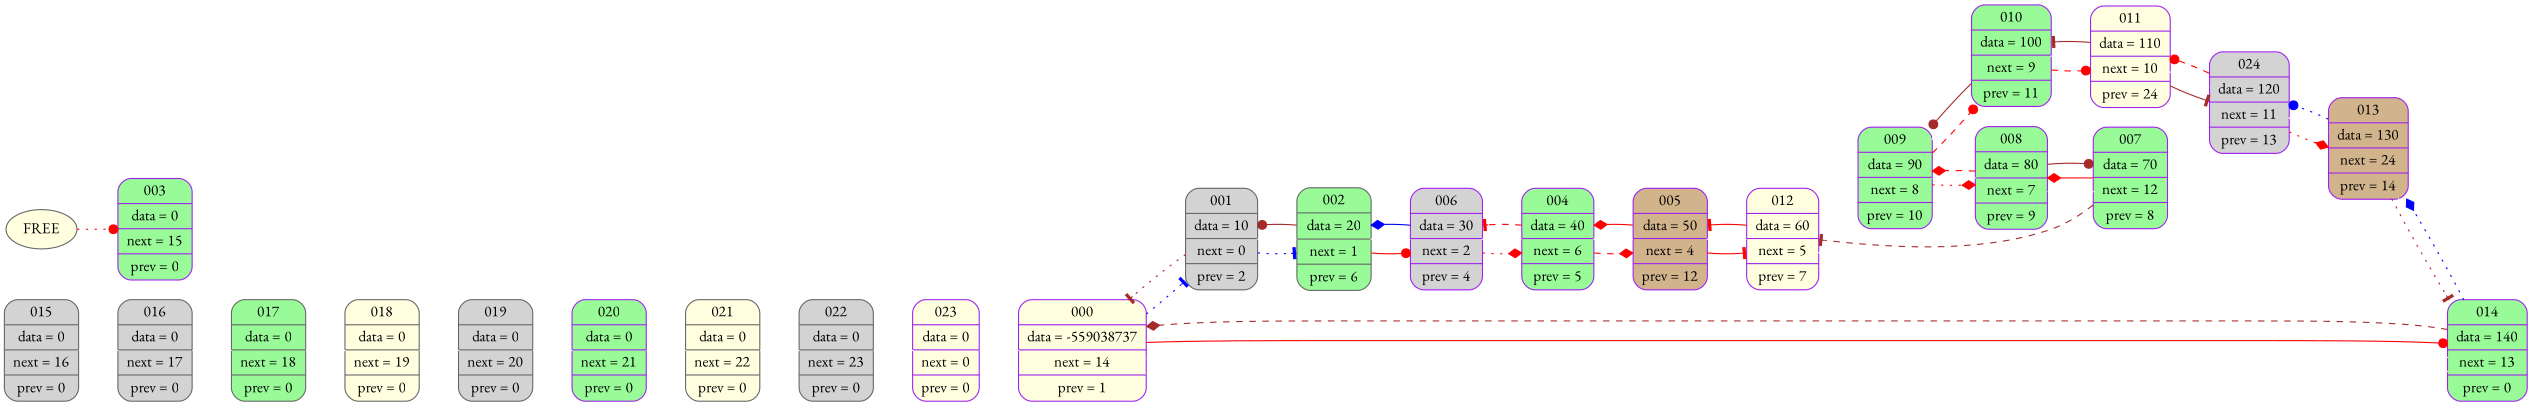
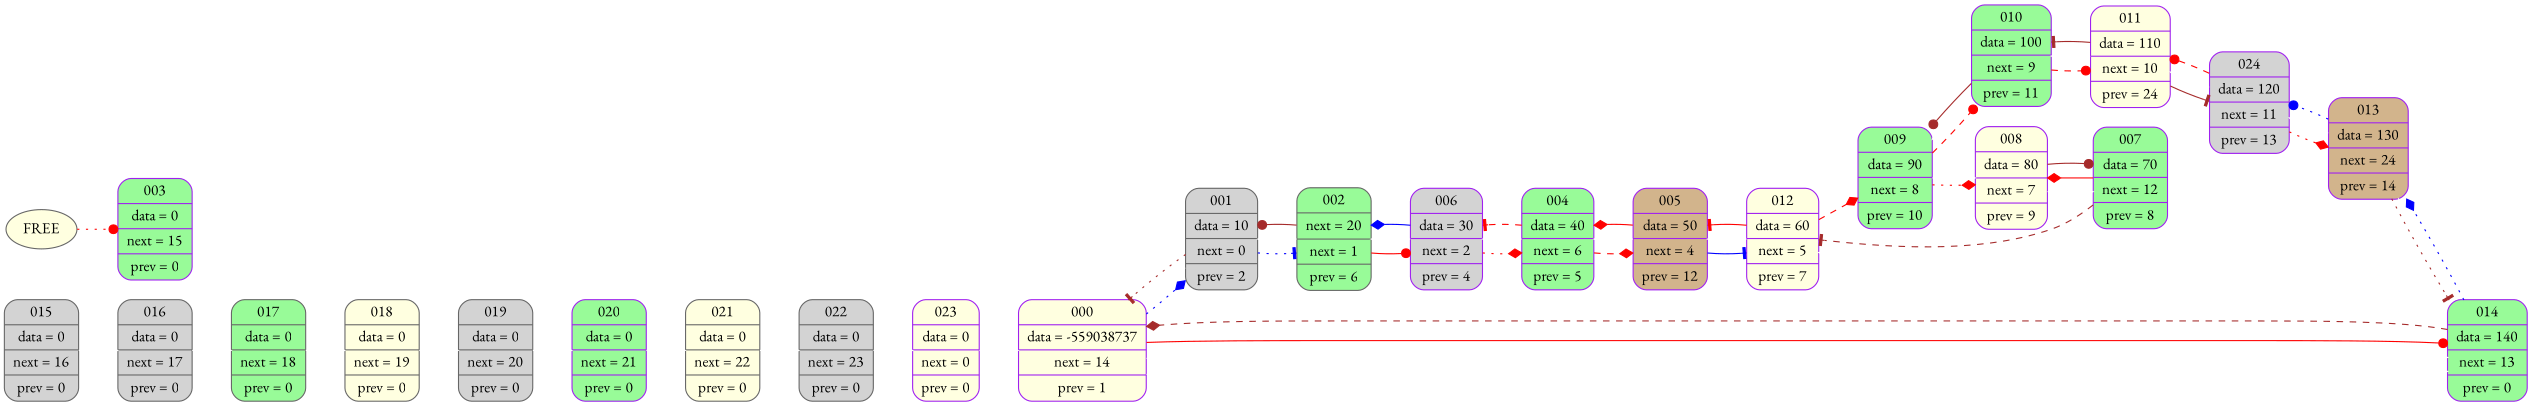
edge "008" -> "009": now "012" -> "009"
node "008": fillcolor palegreen -> lightyellow
node "002": text "data = 20" -> "next = 20"
edge "005" -> "012": color red -> blue
edge "000" -> "001": arrowhead tee -> diamond
